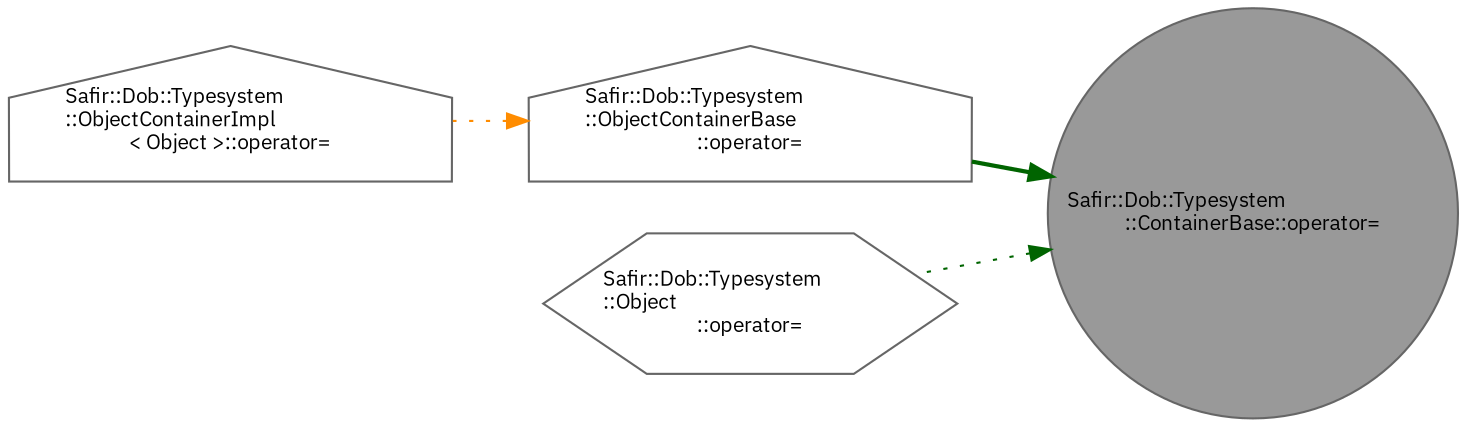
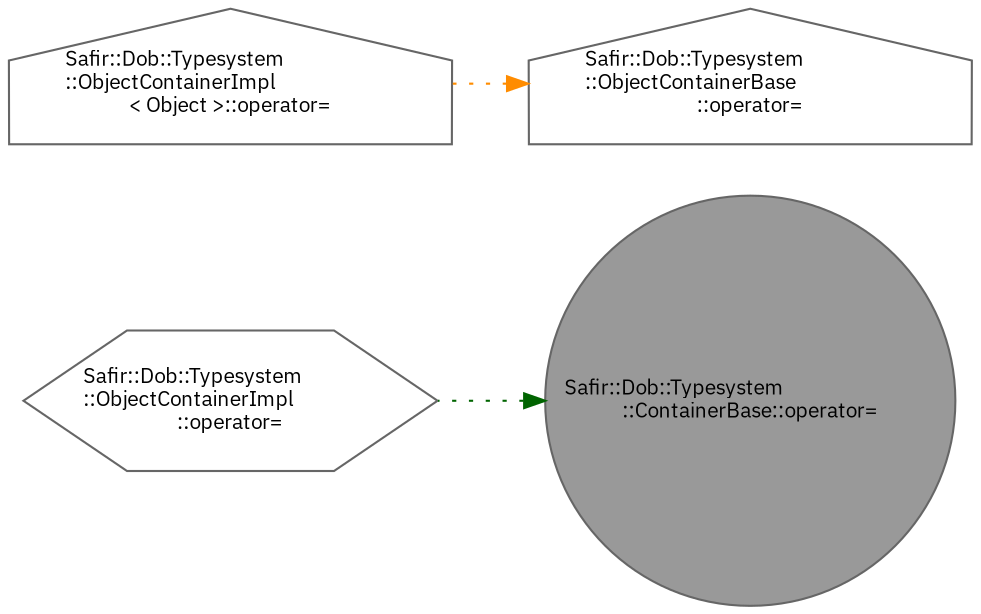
edge "Safir::Dob::Typesystem ::ObjectContainerBase ::operator=" -> "Safir::Dob::Typesystem ::ContainerBase::operator=": removed
node "Safir::Dob::Typesystem ::Object ::operator=": label "Safir::Dob::Typesystem ::Object ::operator=" -> "Safir::Dob::Typesystem ::ObjectContainerImpl ::operator="
